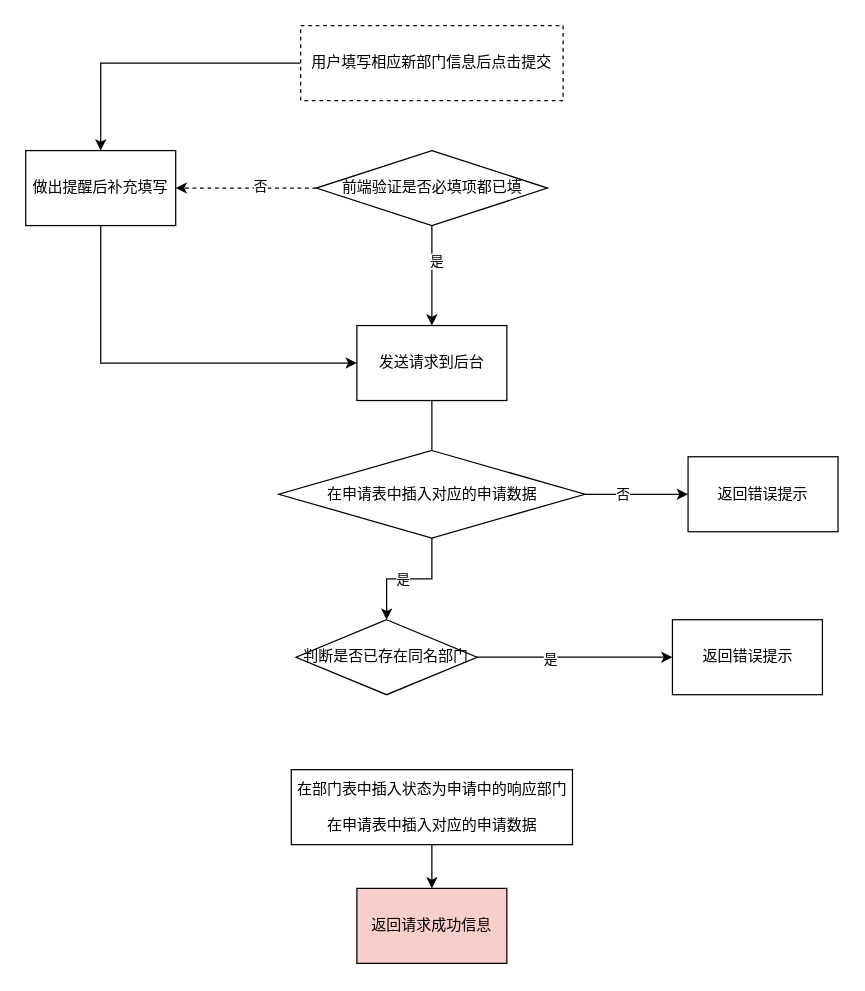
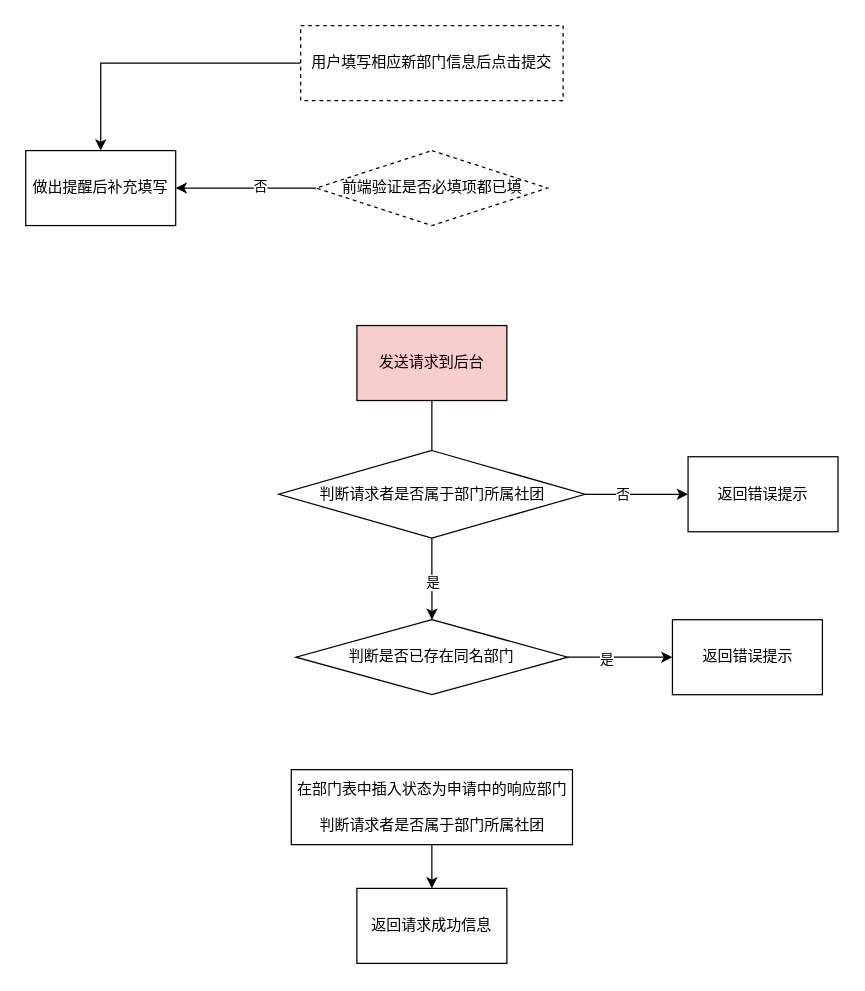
edge "前端验证是否必填项都已填" -> "做出提醒后补充填写": style dashed -> solid
node "前端验证是否必填项都已填": style solid -> dashed
edge "前端验证是否必填项都已填" -> "发送请求到后台": removed, label "是"
edge "做出提醒后补充填写" -> "发送请求到后台": removed
node "发送请求到后台": fillcolor #ffffff -> #f8cecc
node "在申请表中插入对应的申请数据": label "在申请表中插入对应的申请数据" -> "判断请求者是否属于部门所属社团"
node "判断是否已存在同名部门": size 181x75 -> 272x75
node "在部门表中插入状态为申请中的响应部门 在申请表中插入对应的申请数据": label "在部门表中插入状态为申请中的响应部门 在申请表中插入对应的申请数据" -> "在部门表中插入状态为申请中的响应部门 判断请求者是否属于部门所属社团"
node "返回请求成功信息": fillcolor #f8cecc -> #ffffff
